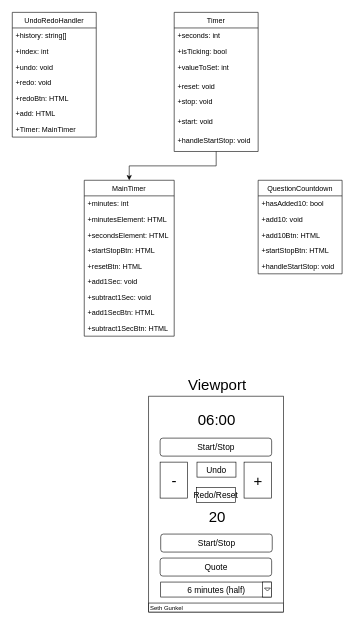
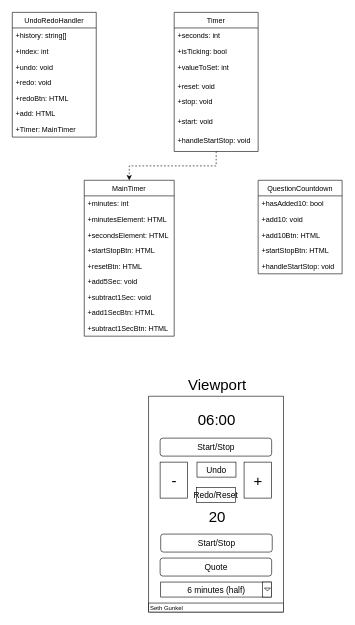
edge "Timer" -> "MainTimer": style solid -> dashed
node "+add1Sec: void": label "+add1Sec: void" -> "+add5Sec: void"
